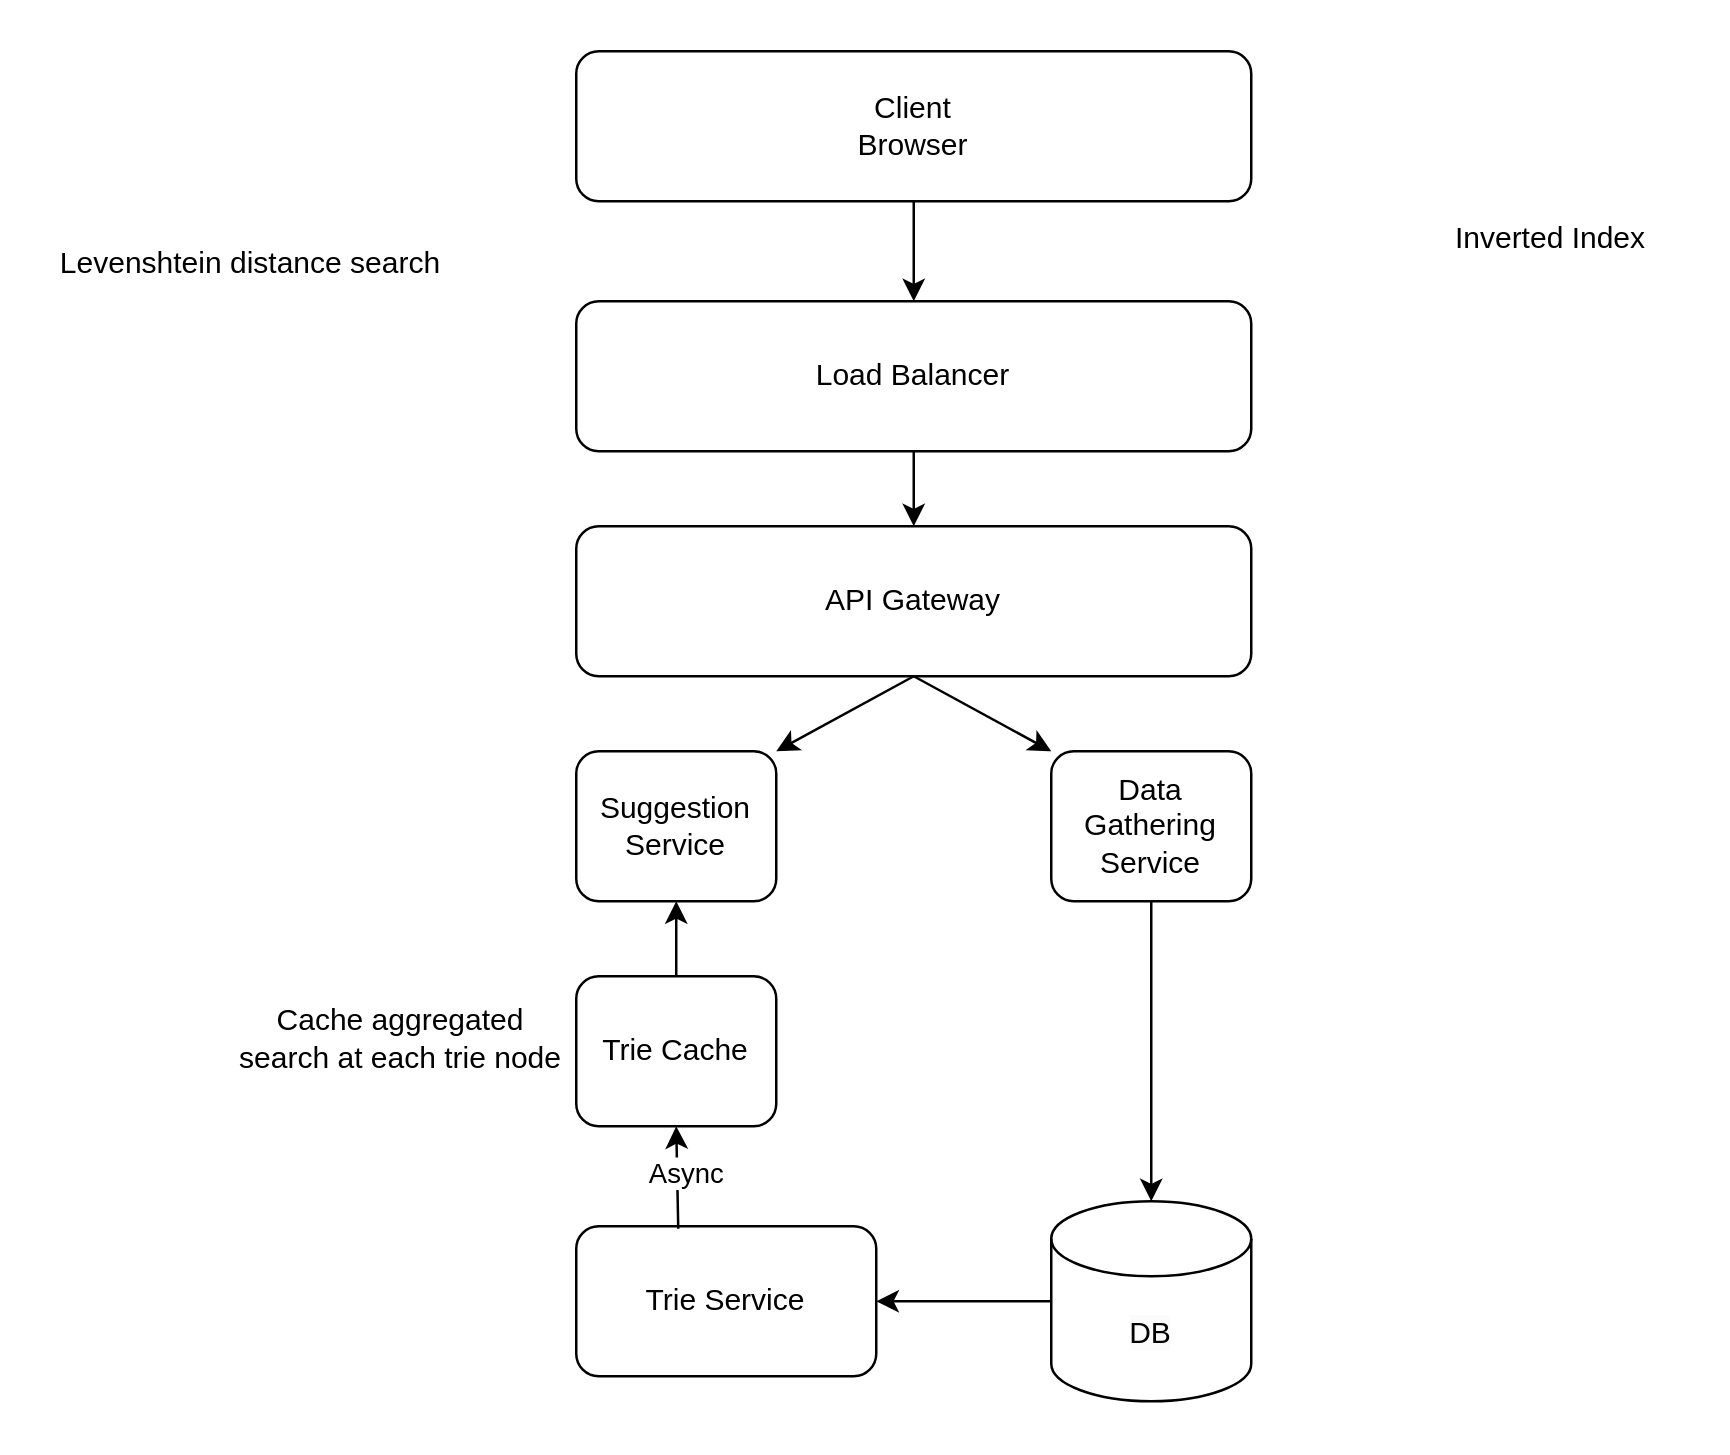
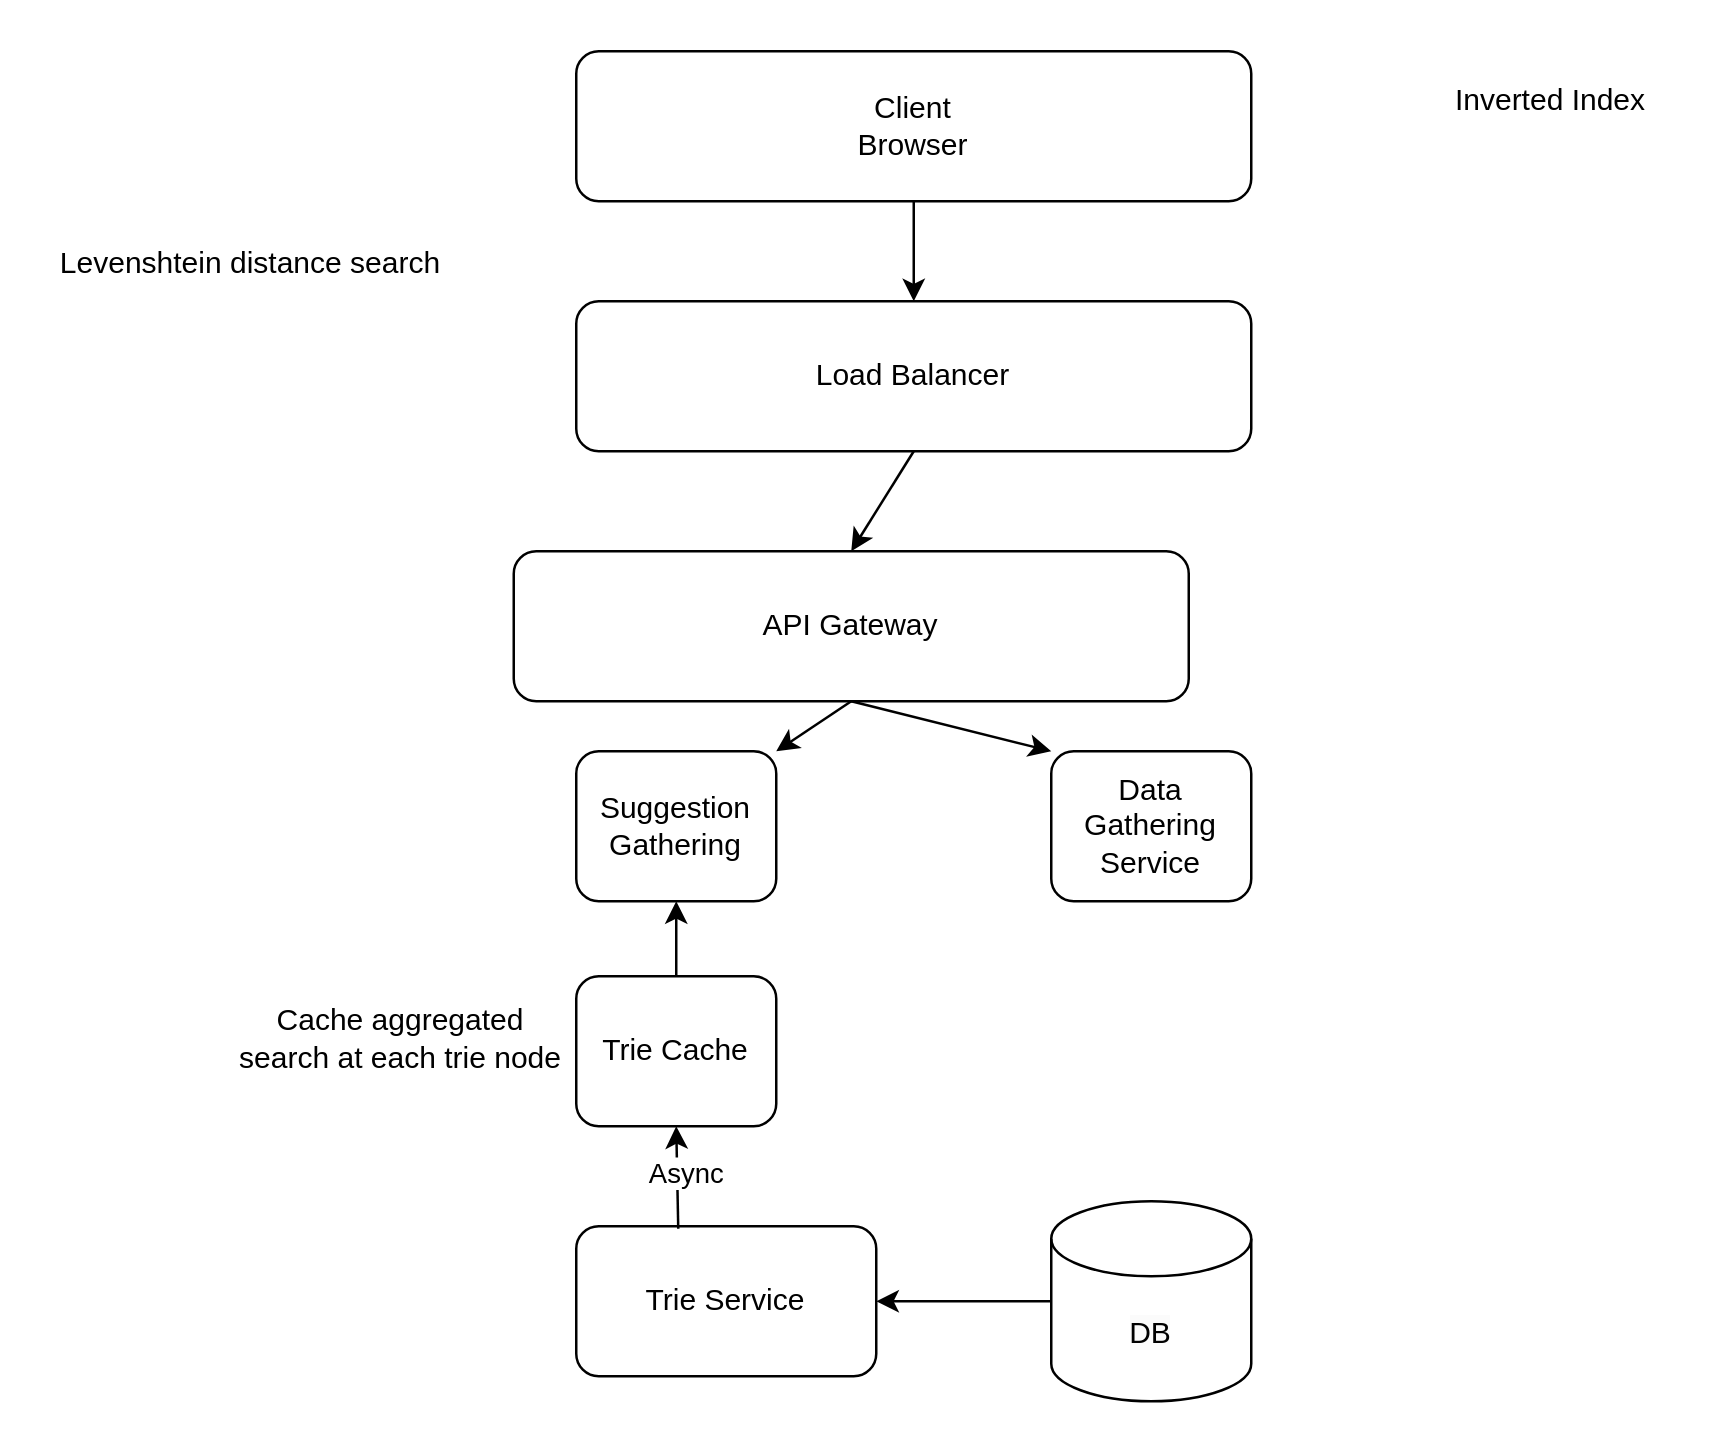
node "Inverted Index": moved (1551, 239) -> (1551, 101)
node "API Gateway": moved (914, 601) -> (851, 626)
node "Suggestion Service": label "Suggestion Service" -> "Suggestion Gathering"
edge "Data Gathering Service" -> "DB": removed
